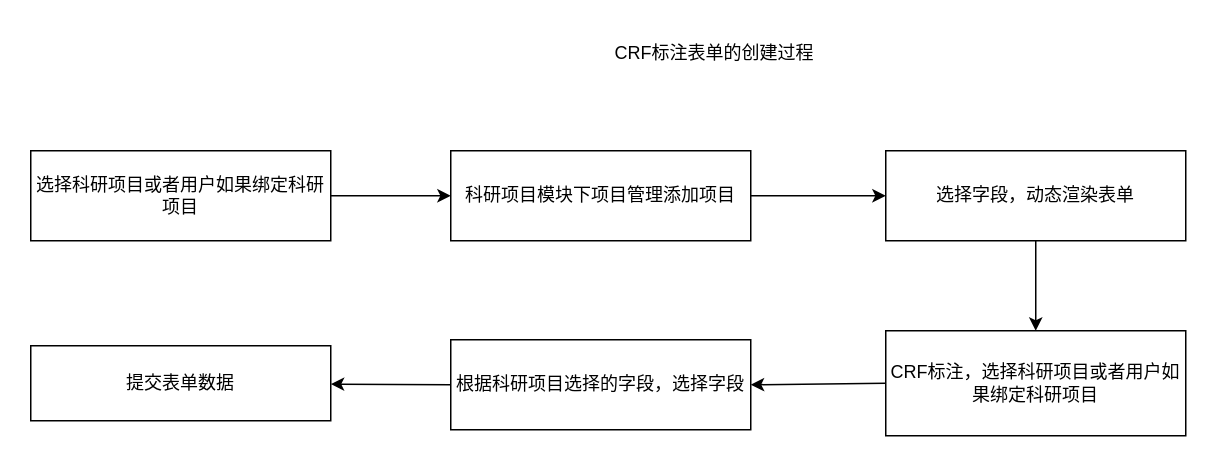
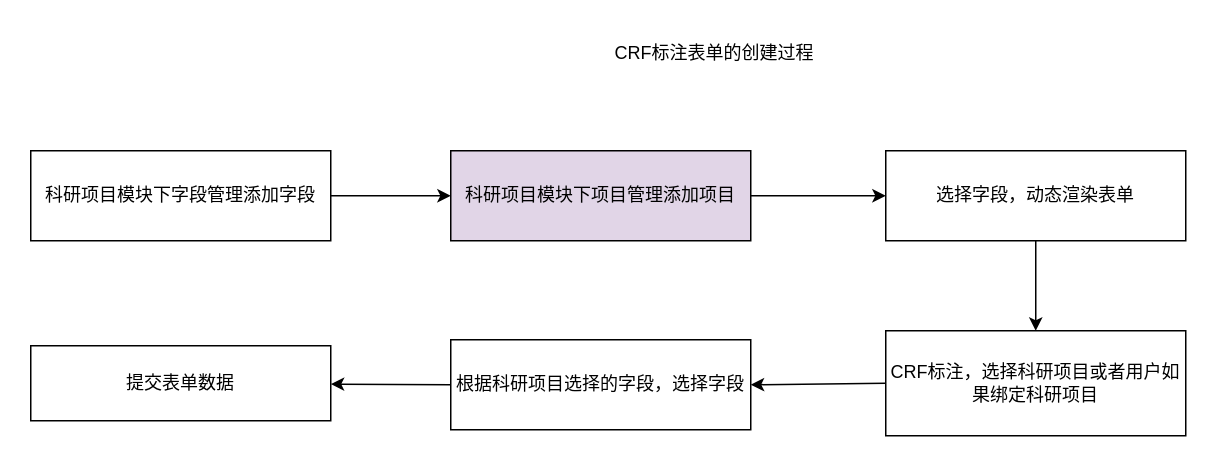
node "选择科研项目或者用户如果绑定科研项目": label "选择科研项目或者用户如果绑定科研项目" -> "科研项目模块下字段管理添加字段"
node "科研项目模块下项目管理添加项目": fillcolor #ffffff -> #e1d5e7
